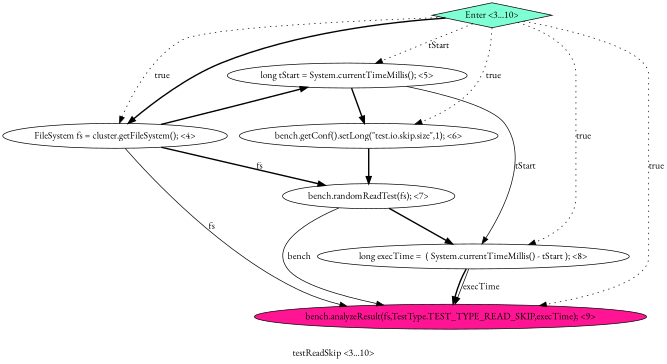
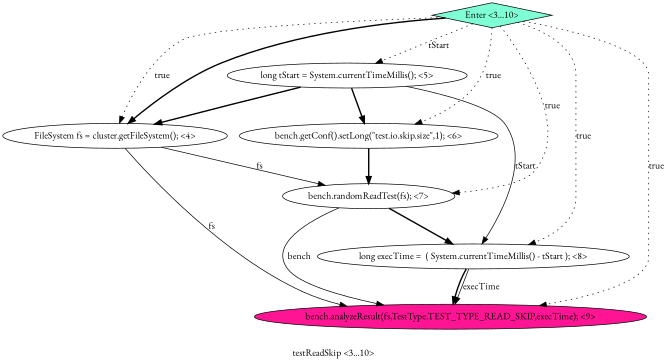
edge "FileSystem fs = cluster.getFileSystem(); <4>" -> "long tStart = System.currentTimeMillis(); <5>": reversed
edge "Enter <3...10>" -> "bench.randomReadTest(fs); <7>": added, label "true"
edge "FileSystem fs = cluster.getFileSystem(); <4>" -> "bench.randomReadTest(fs); <7>": style bold -> solid
